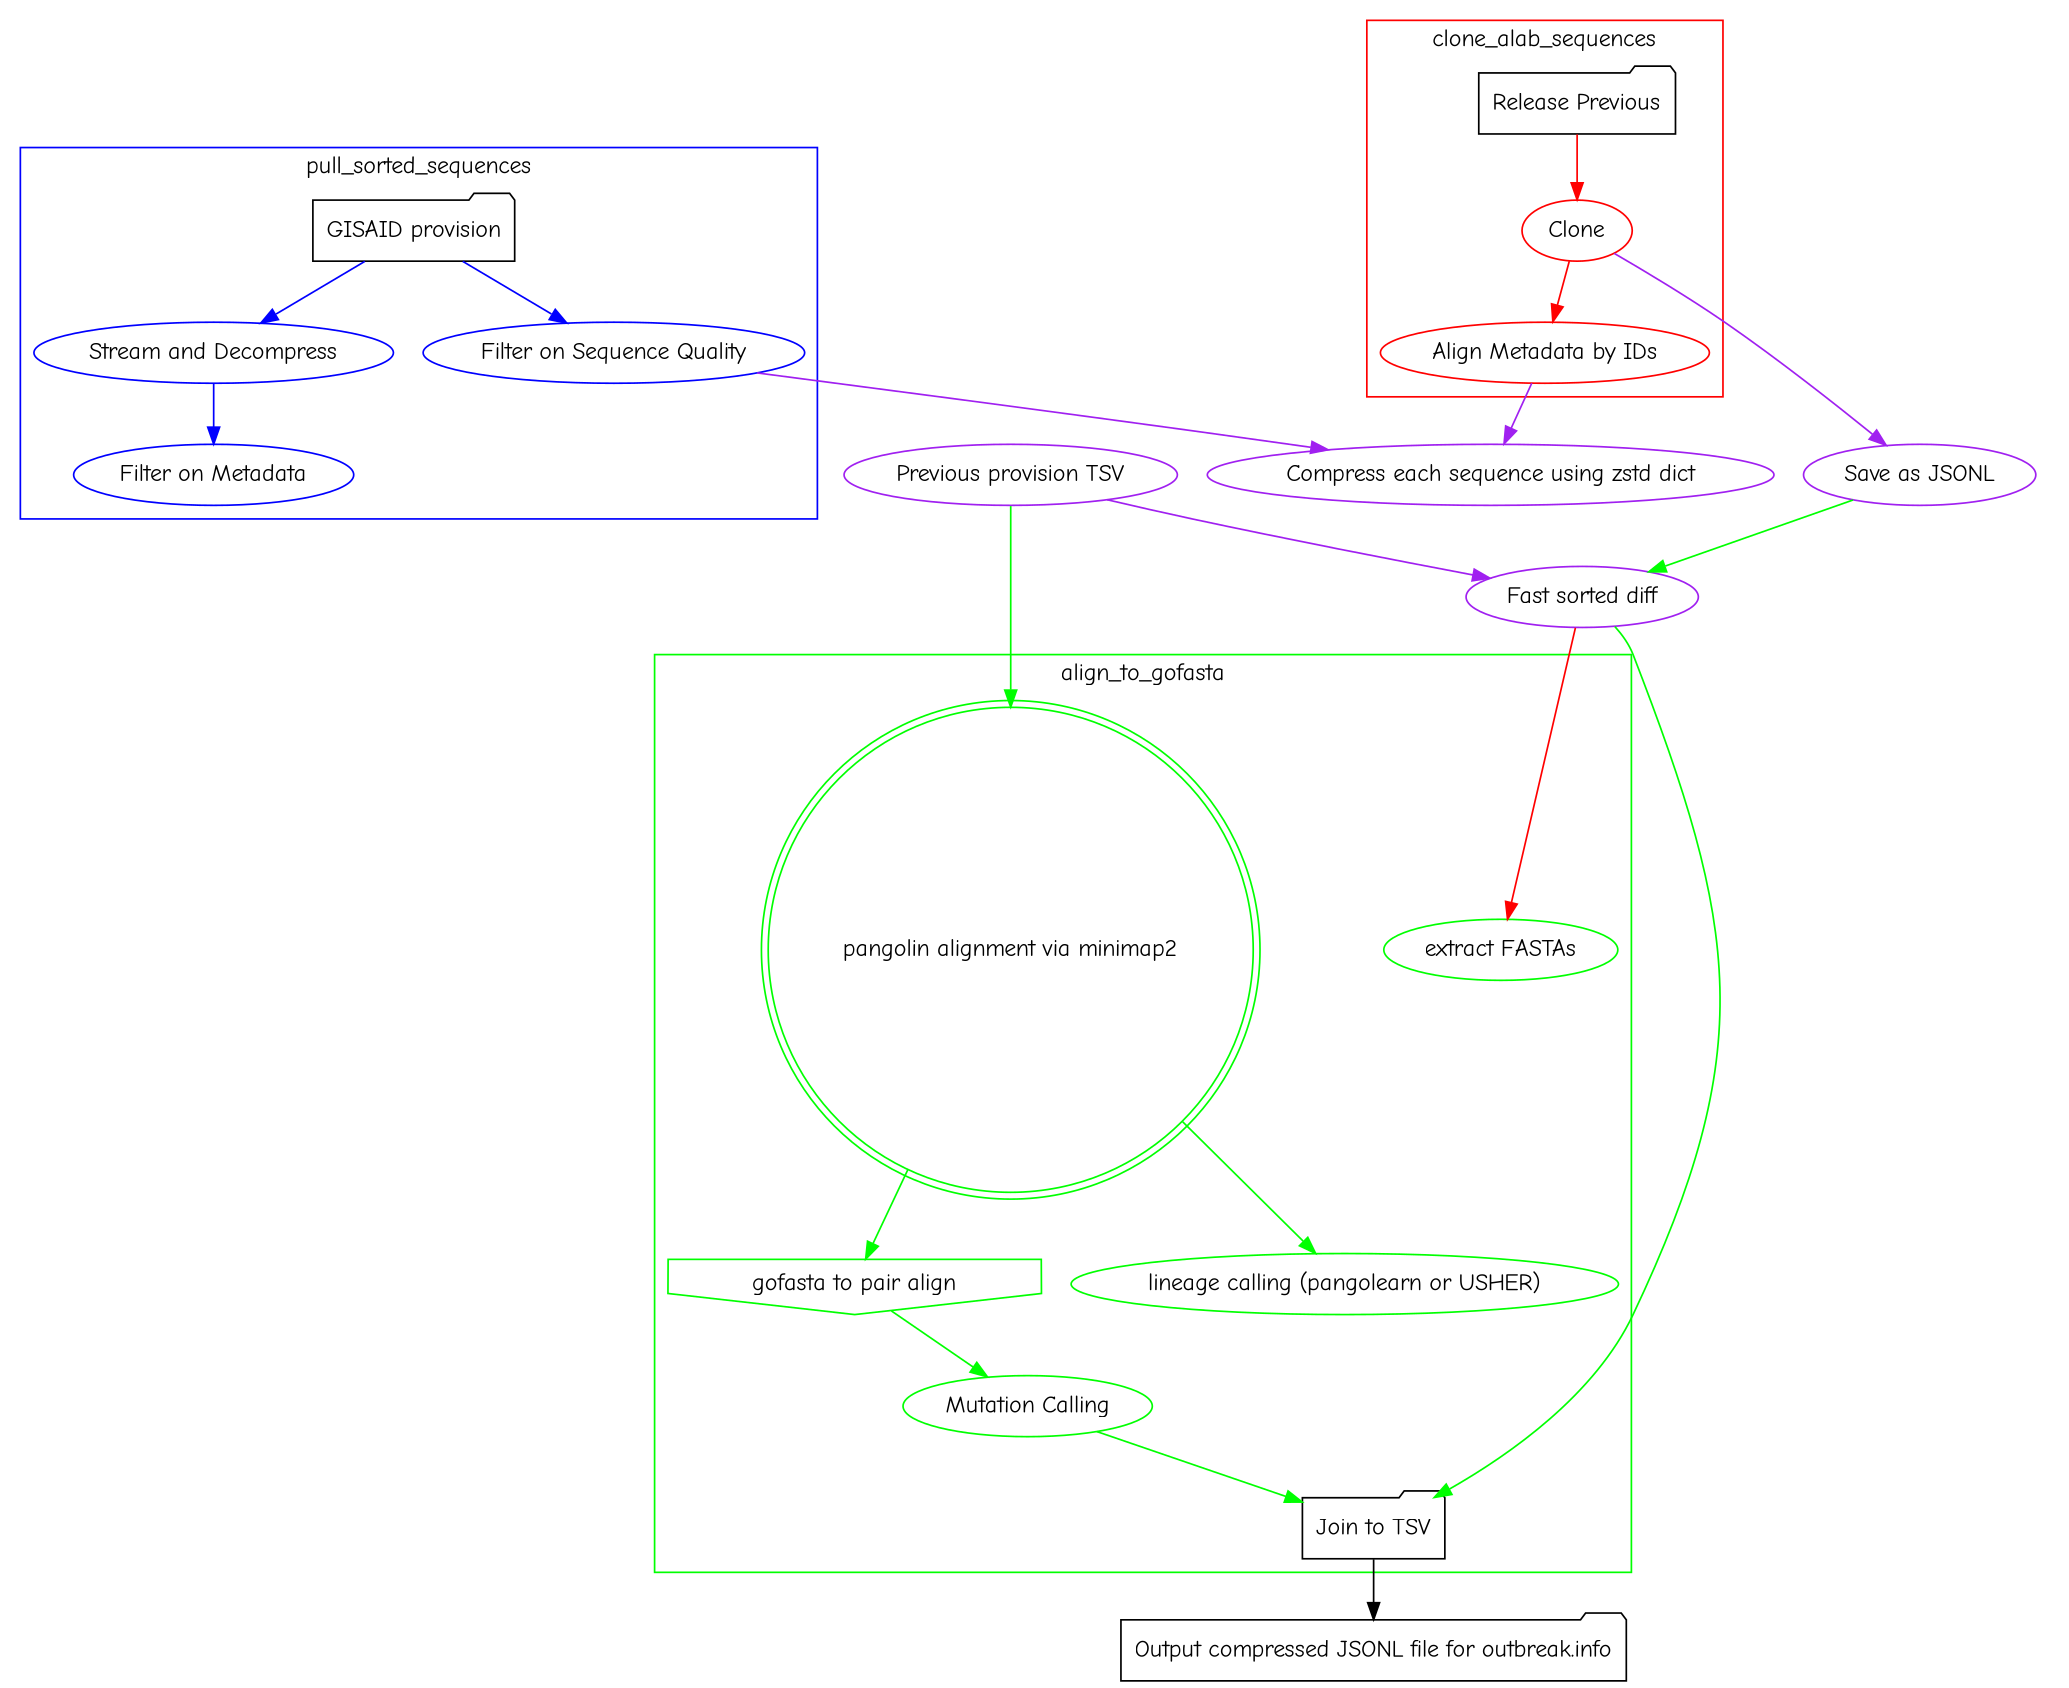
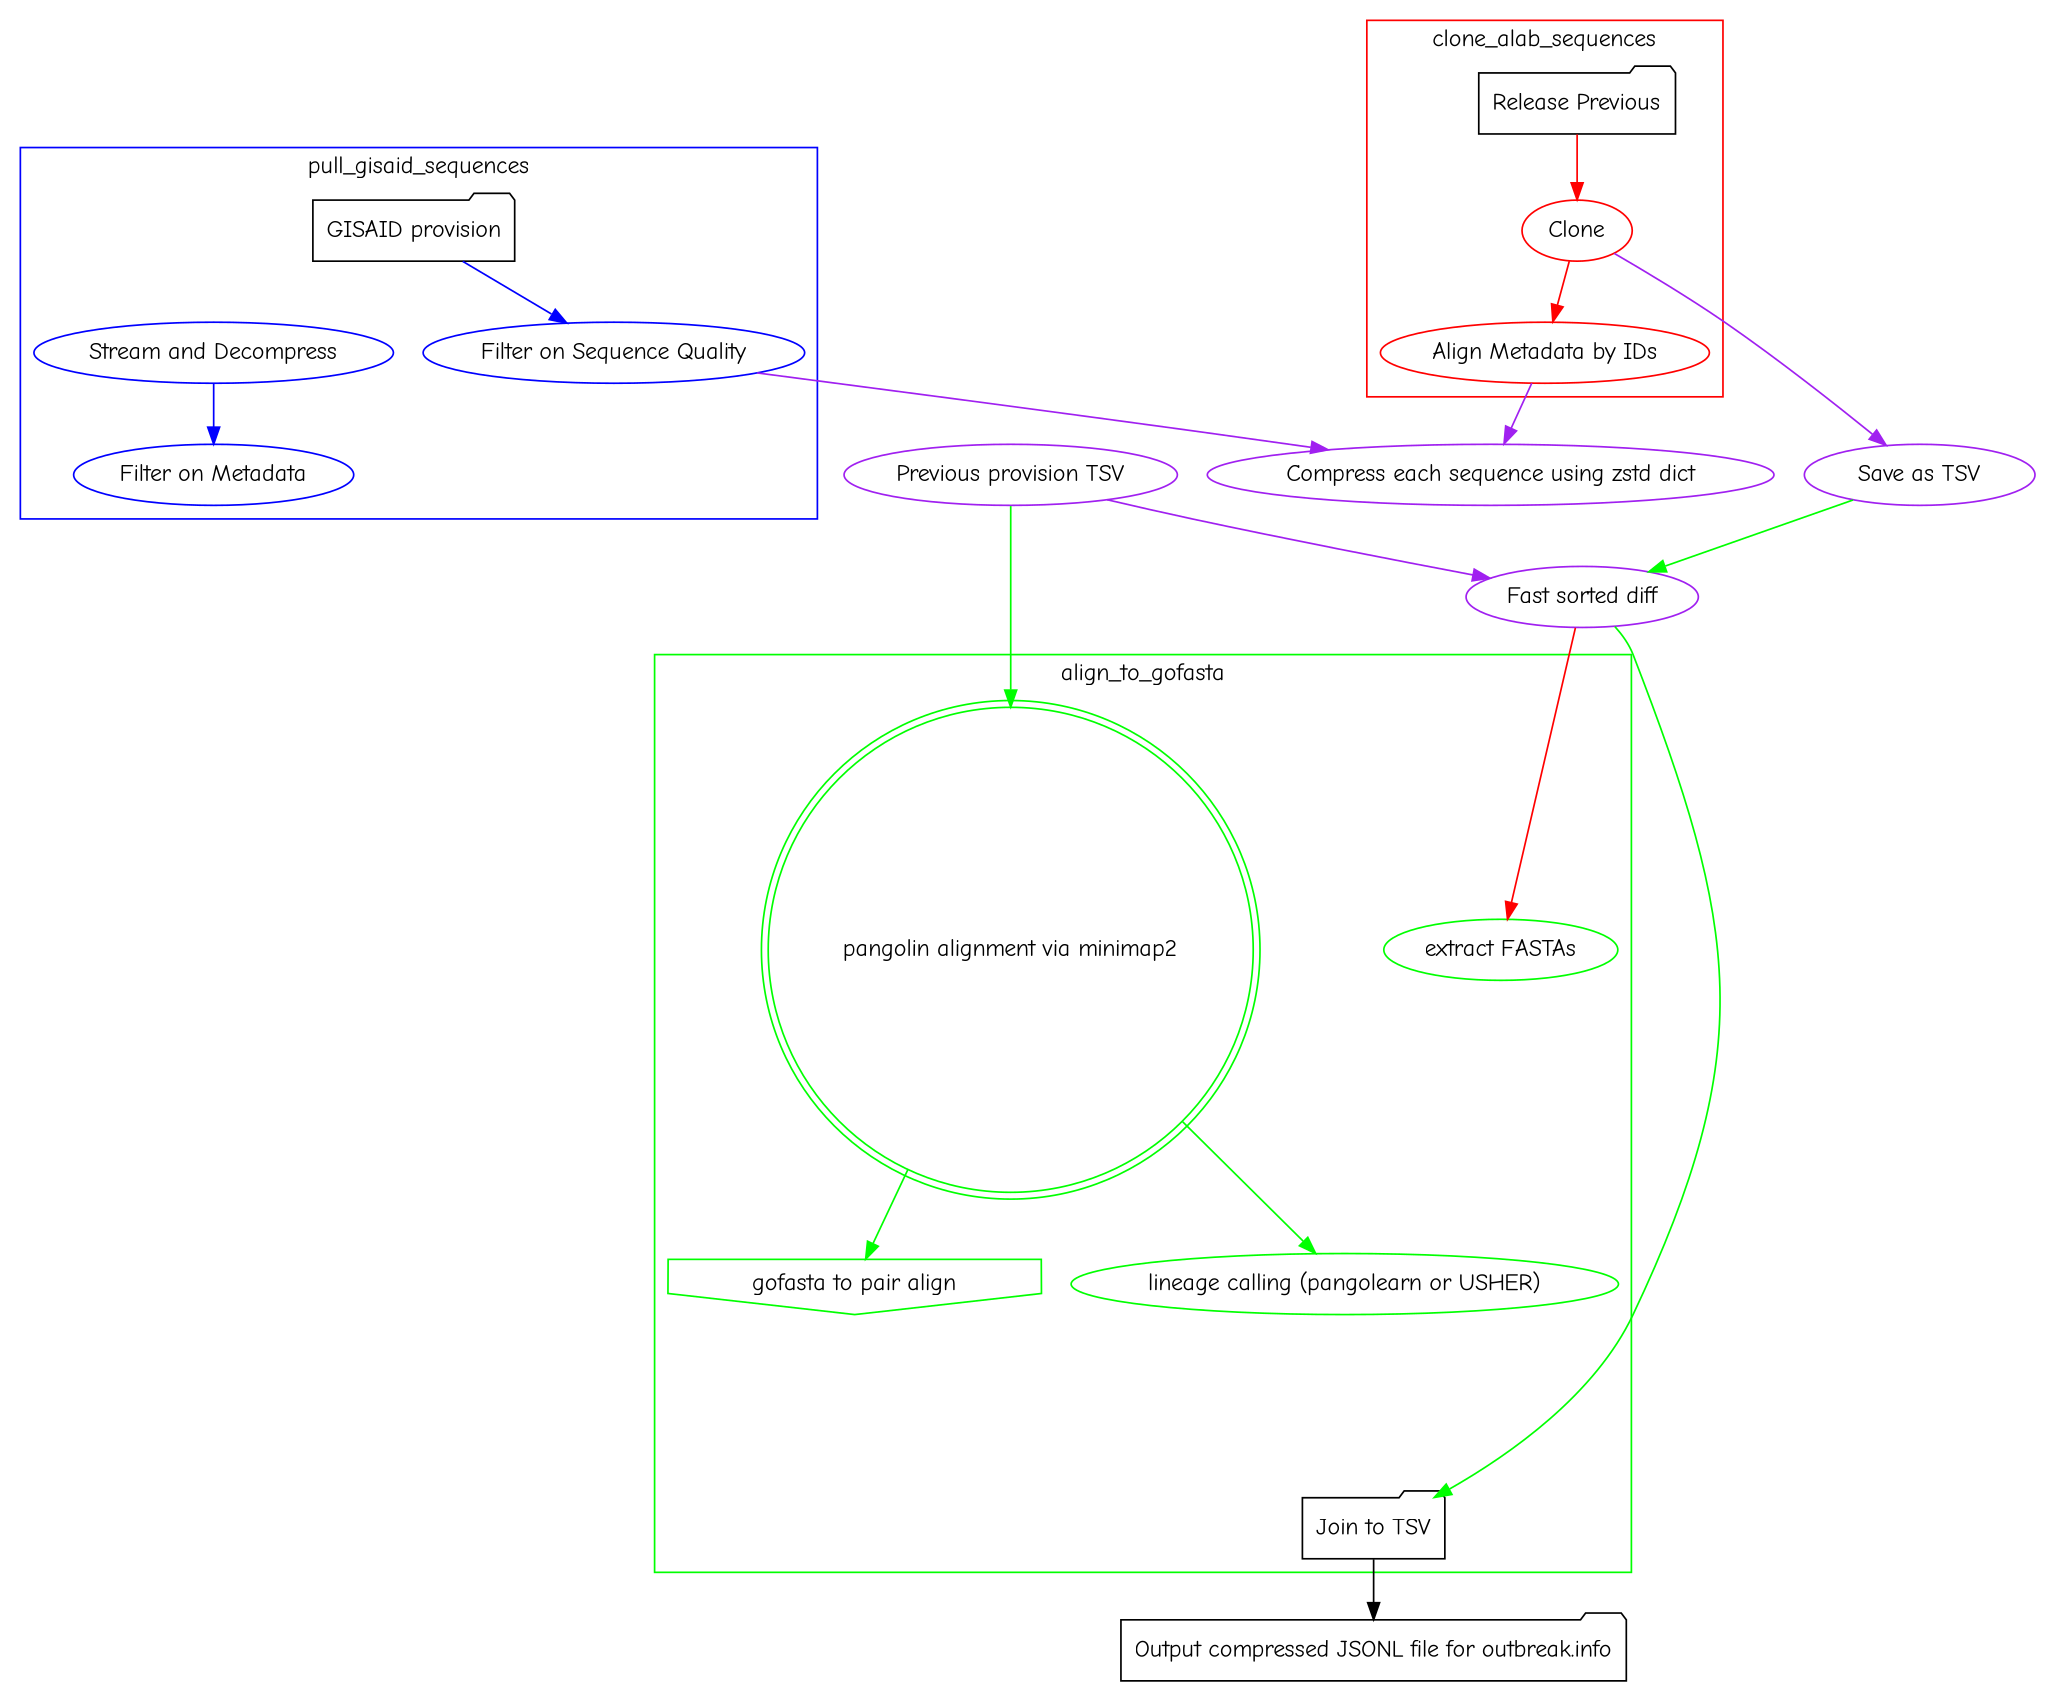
cluster "pull_sorted_sequences": label "pull_sorted_sequences" -> "pull_gisaid_sequences"
edge "GISAID provision" -> "Stream and Decompress": removed
node "Save as JSONL": label "Save as JSONL" -> "Save as TSV"
node "Mutation Calling": removed
